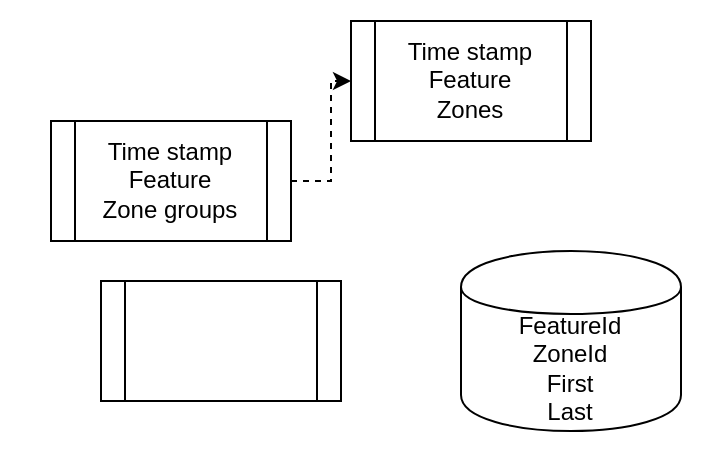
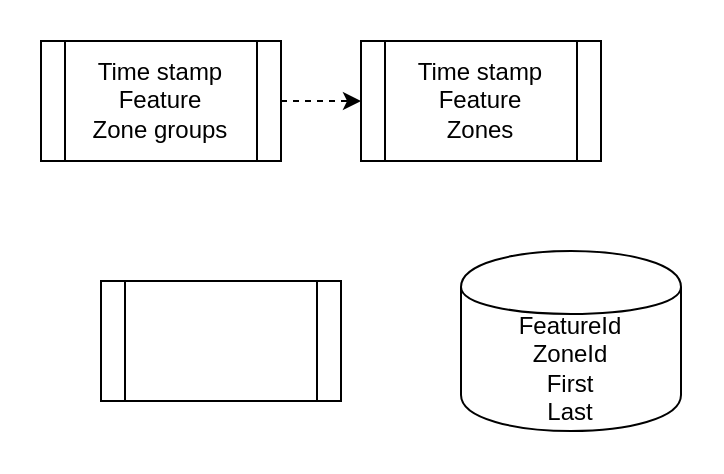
node "Time stamp Feature Zones": moved (471, 81) -> (481, 101)
node "Time stamp Feature Zone groups": moved (171, 181) -> (161, 101)
